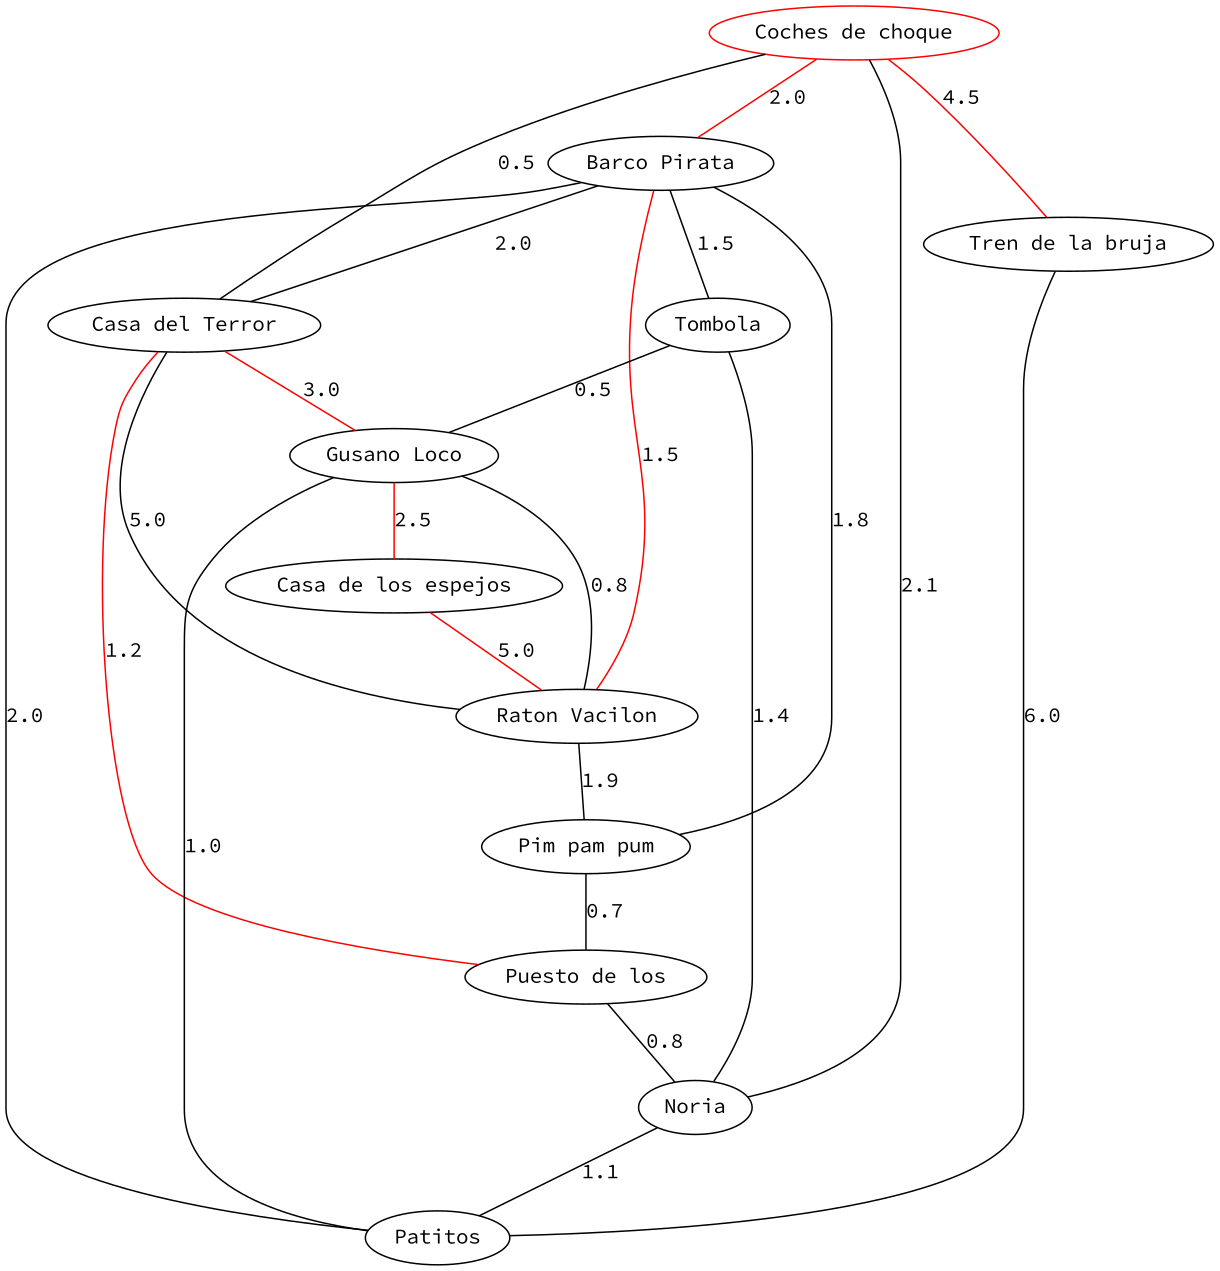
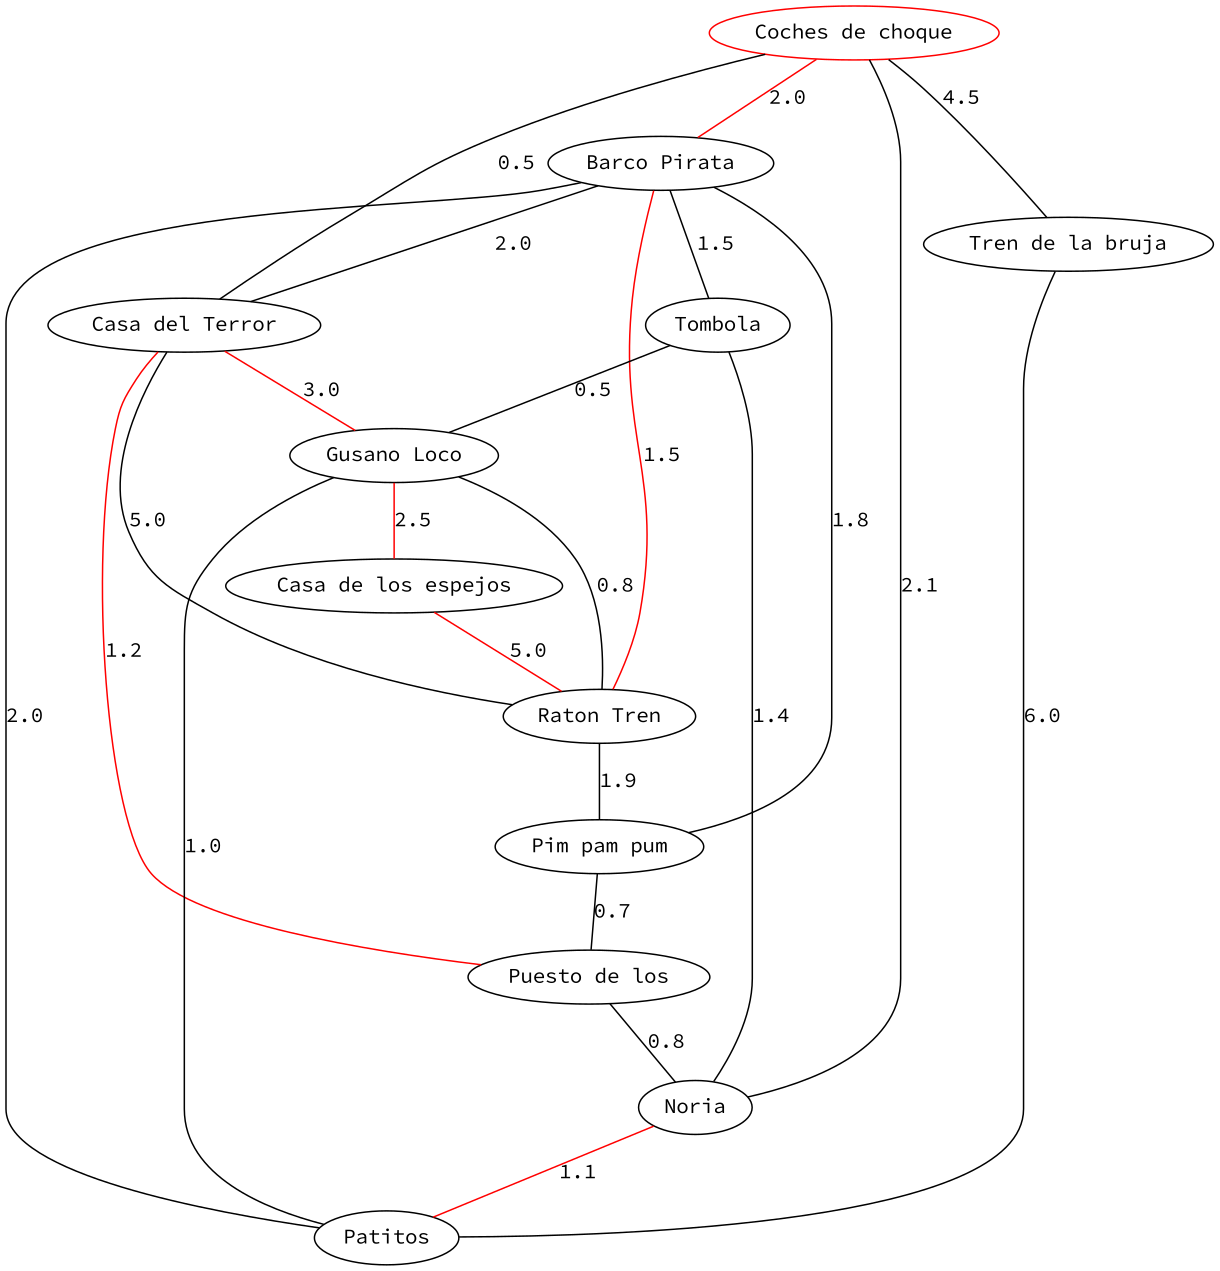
edge "Coches de choque" -- "Tren de la bruja": color red -> black
node "Raton Vacilon": label "Raton Vacilon" -> "Raton Tren"
edge "Noria" -- "Patitos": color black -> red
